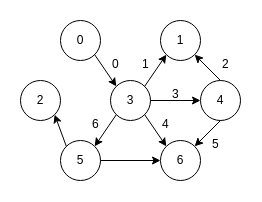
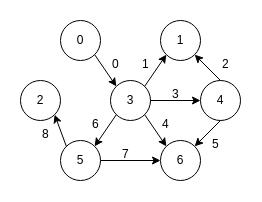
node "8": added
node "7": added
